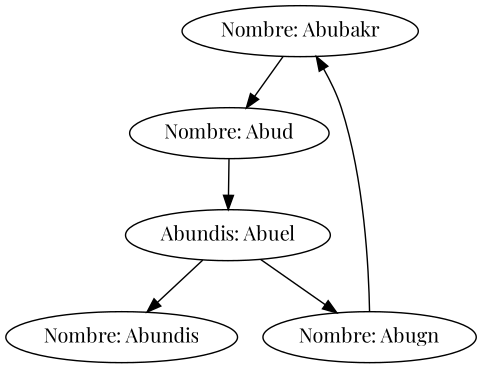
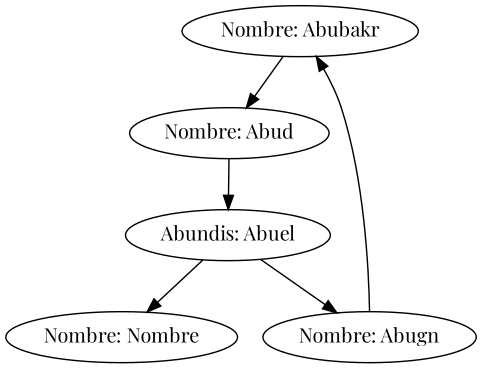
node "Nombre: Abundis": label "Nombre: Abundis" -> "Nombre: Nombre"
